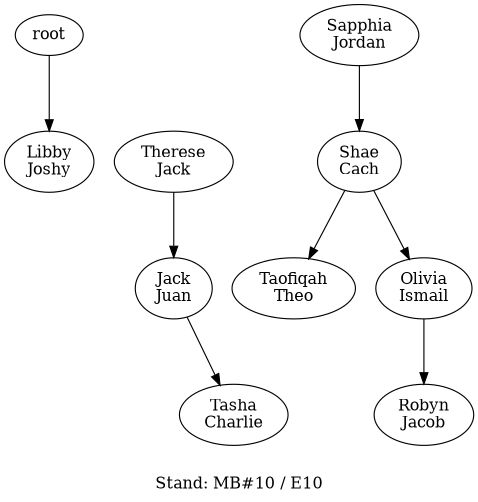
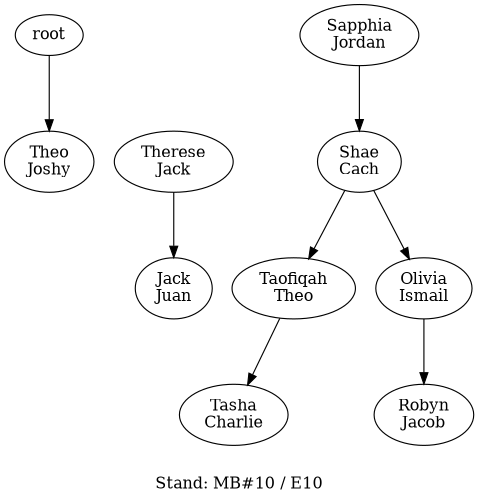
node "Libby Joshy": label "Libby Joshy" -> "Theo Joshy"
edge "Jack Juan" -> "Tasha Charlie": now "Taofiqah Theo" -> "Tasha Charlie"
